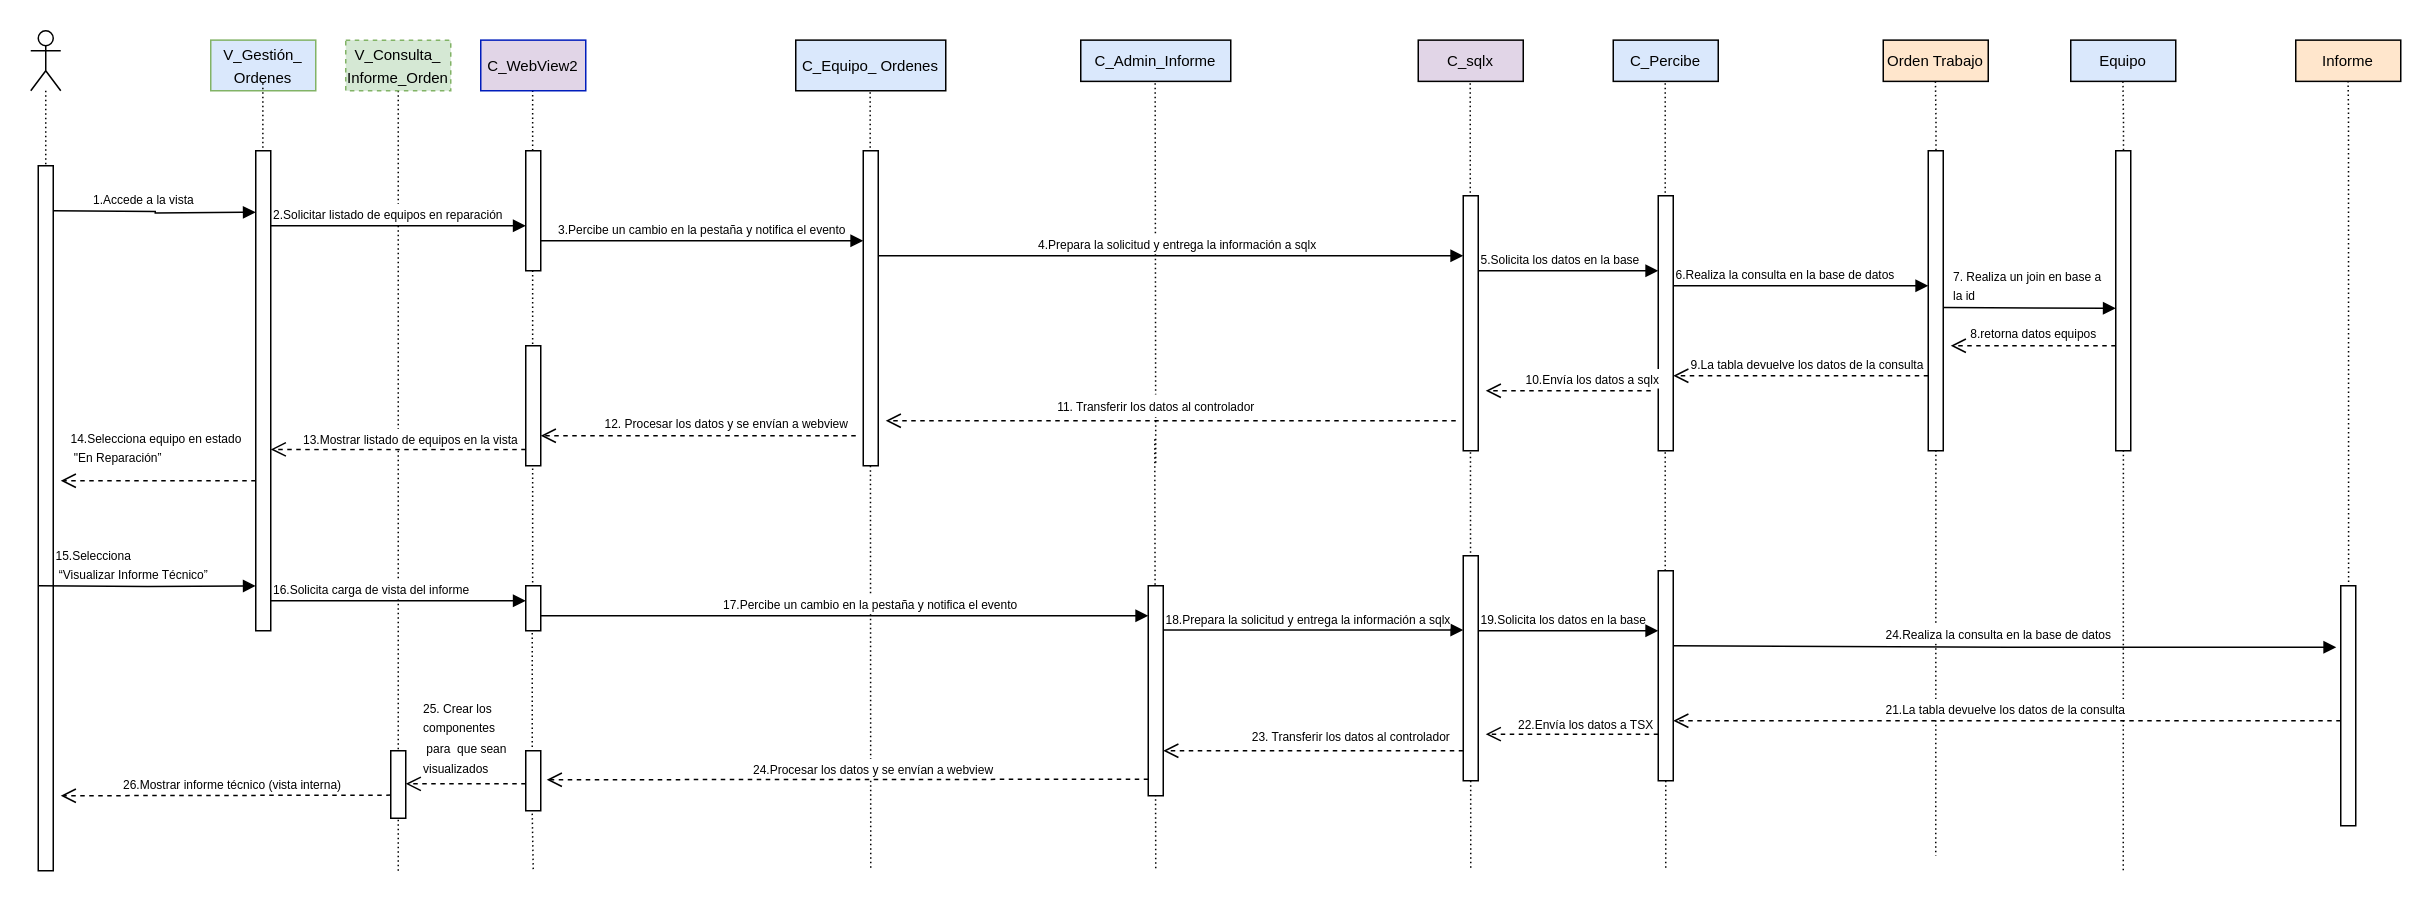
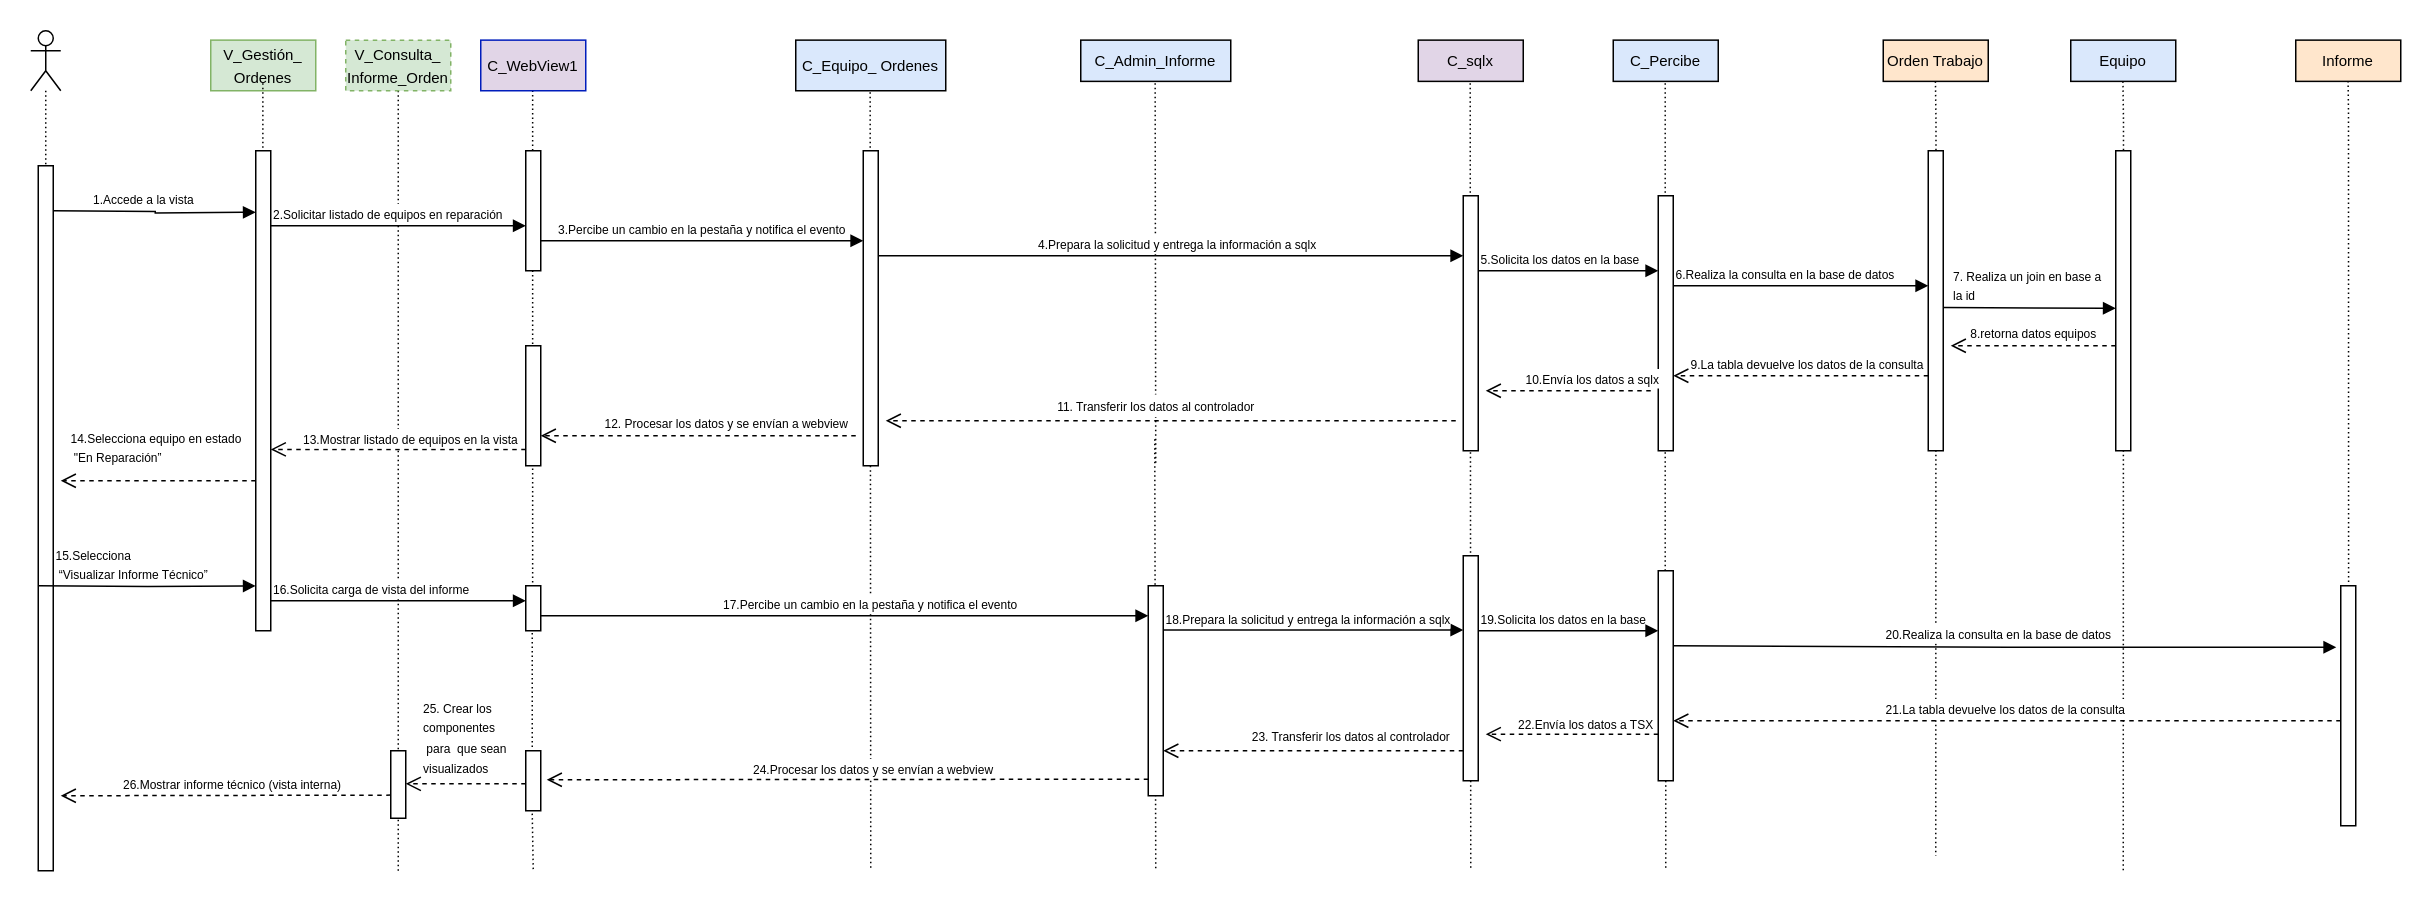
node "V_Gestión_ Ordenes": fillcolor #dae8fc -> #d5e8d4
node "C_WebView2": label "C_WebView2" -> "C_WebView1"
node "24.Realiza la consulta en la base de datos": label "24.Realiza la consulta en la base de datos" -> "20.Realiza la consulta en la base de datos"
